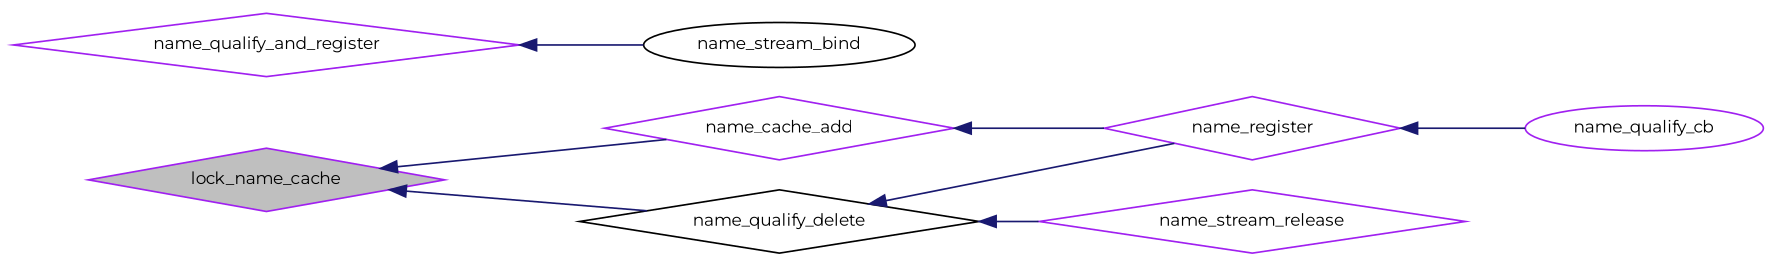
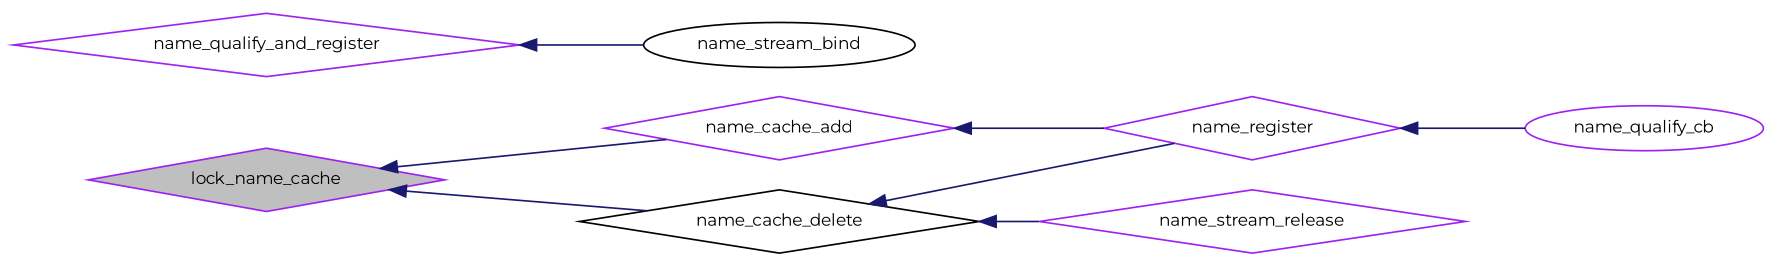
node "name_qualify_delete": label "name_qualify_delete" -> "name_cache_delete"
